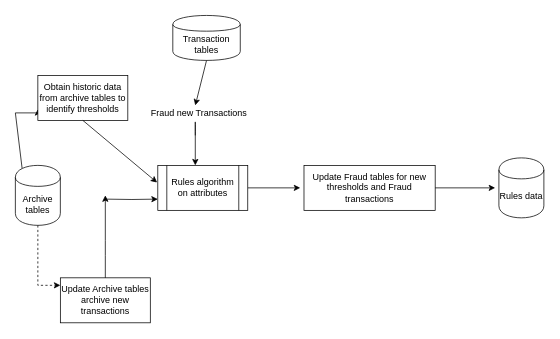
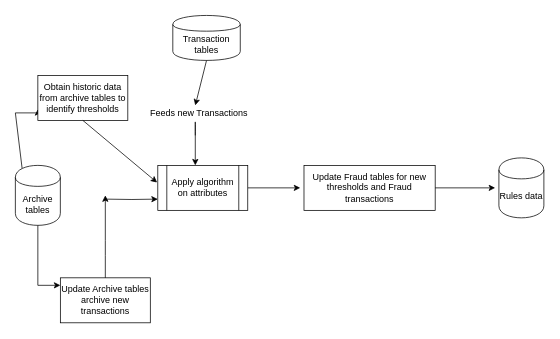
node "Fraud new Transactions": label "Fraud new Transactions" -> "Feeds new Transactions"
node "Rules algorithm on attributes": label "Rules algorithm on attributes" -> "Apply algorithm on attributes"
edge "Archive tables" -> "Update Archive tables archive new transactions": style dashed -> solid
